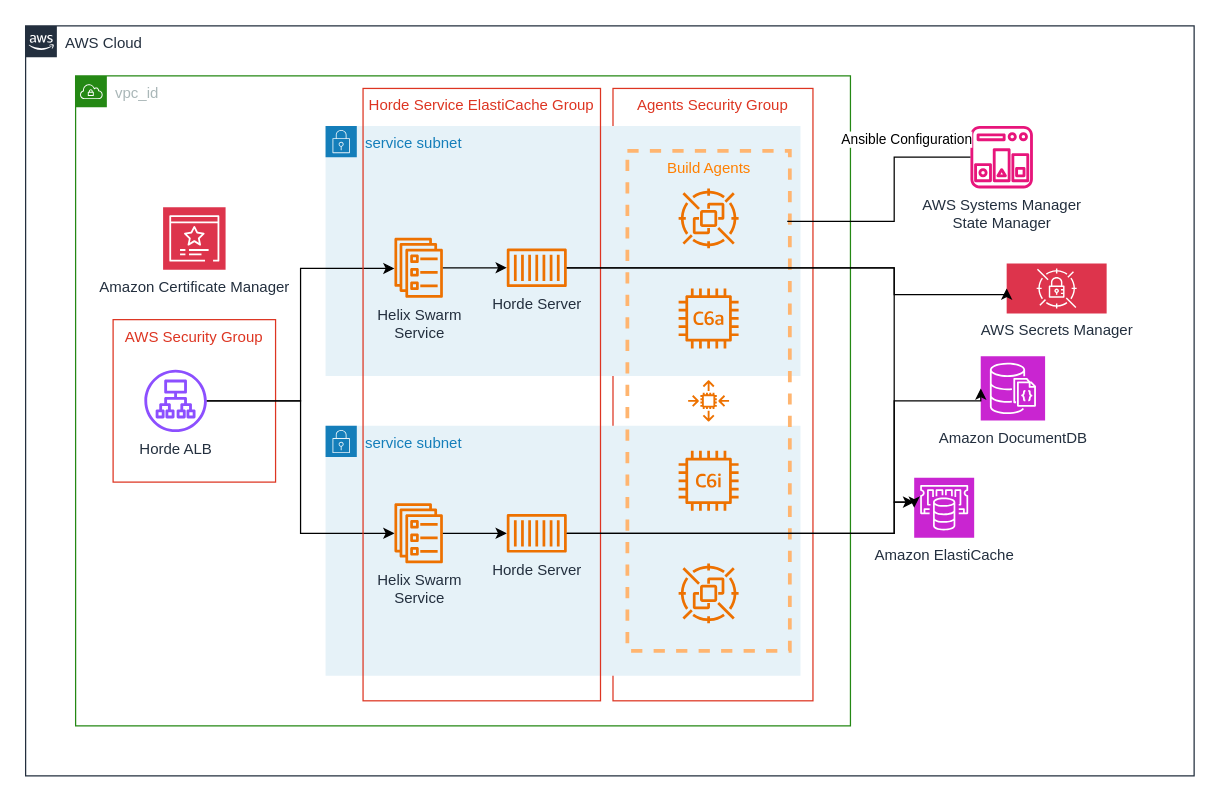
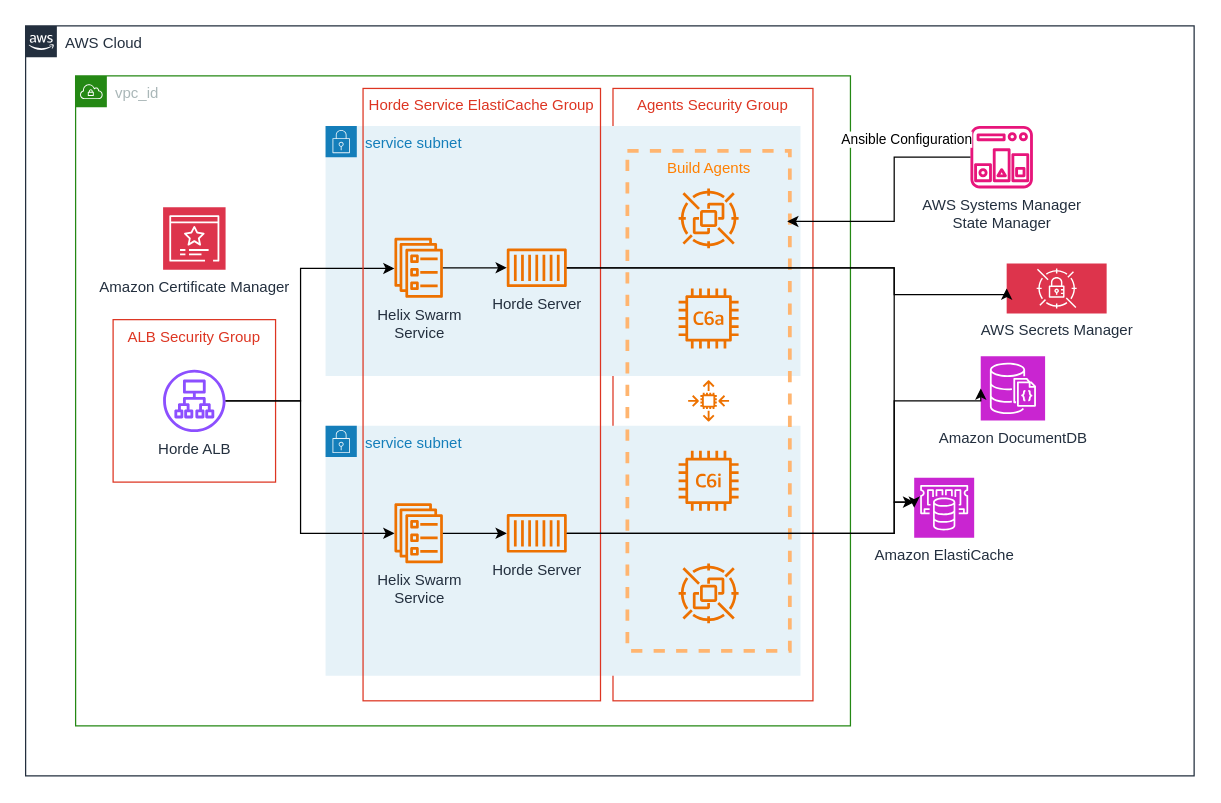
edge "AWS Systems Manager State Manager" -- "Build Agents": arrowhead none -> classic
node "AWS Security Group": label "AWS Security Group" -> "ALB Security Group"
node "Horde ALB": moved (176, 401) -> (194, 401)
